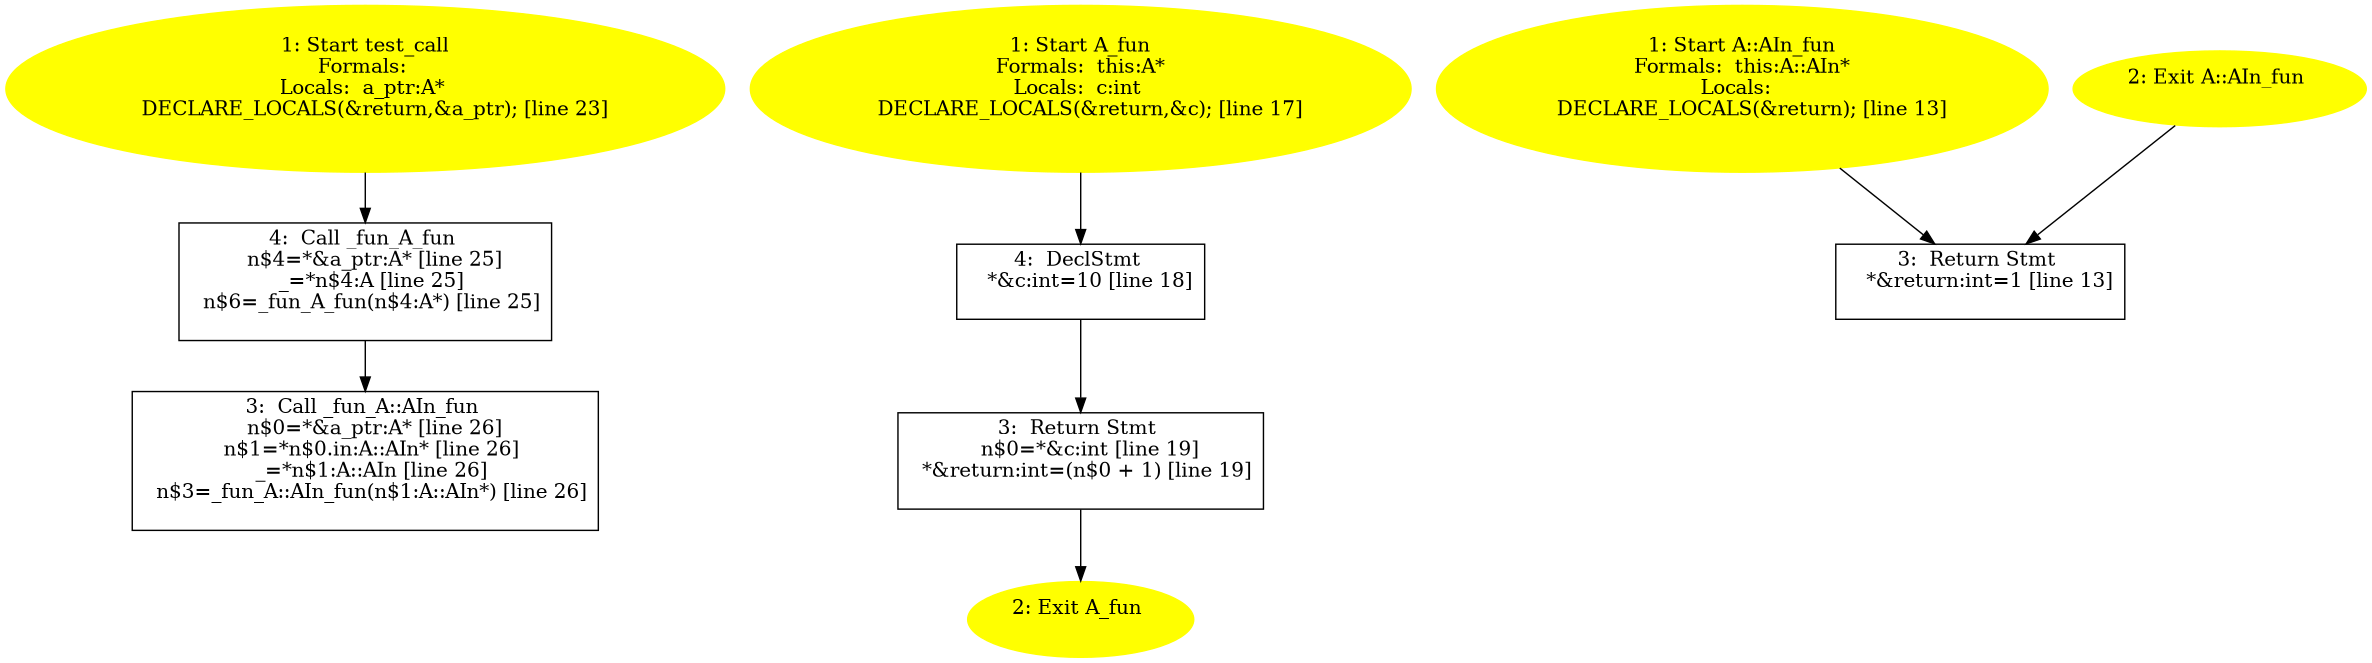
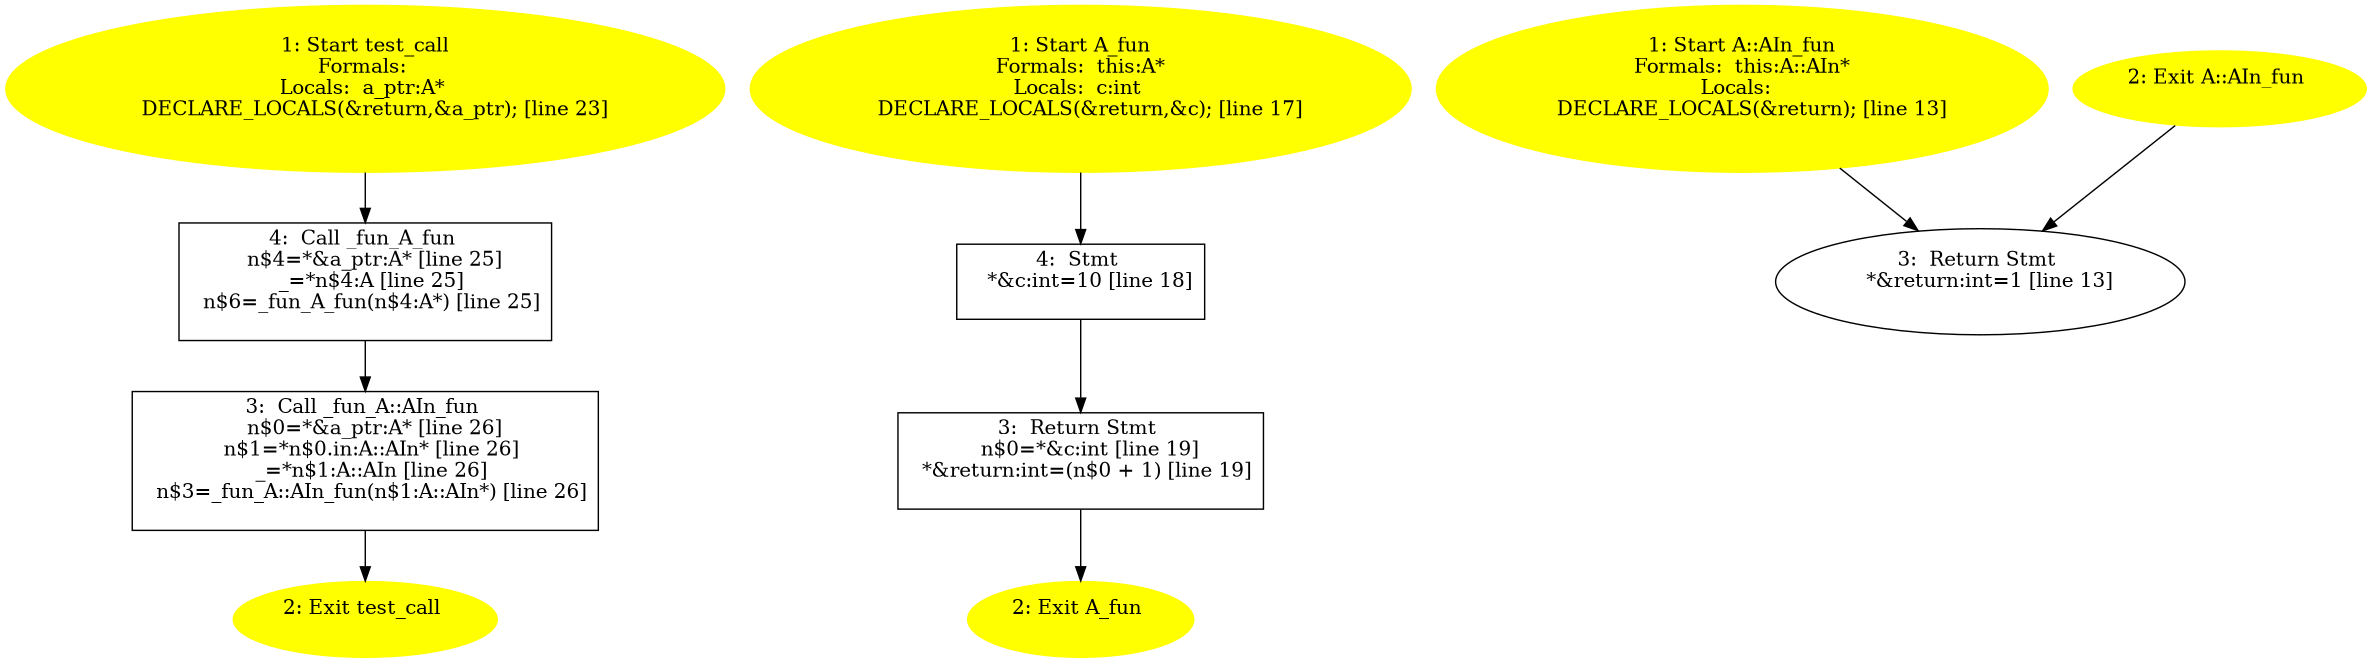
node "4:  DeclStmt *&c:int=10 [line 18]": label "4:  DeclStmt *&c:int=10 [line 18]" -> "4:  Stmt *&c:int=10 [line 18]"
node "3:  Return Stmt *&return:int=1 [line 13]": shape box -> ellipse
node "2: Exit test_call": added
